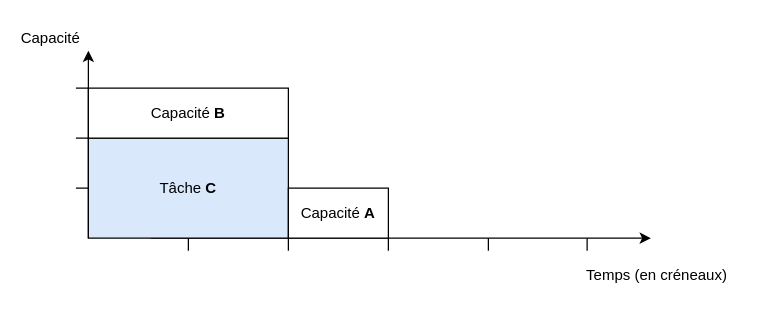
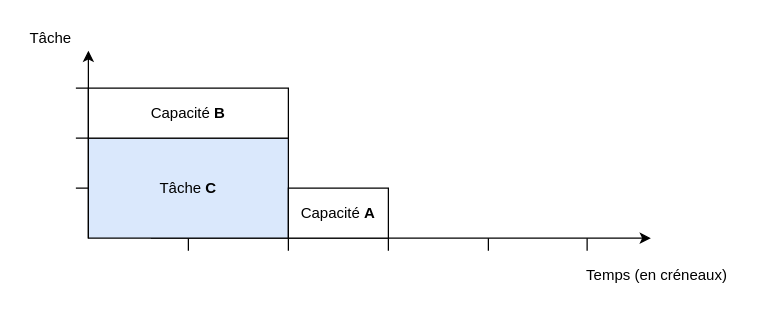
node "Capacité": label "Capacité" -> "Tâche"
